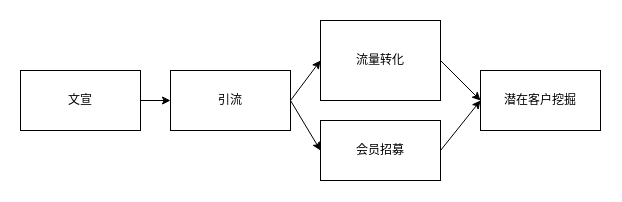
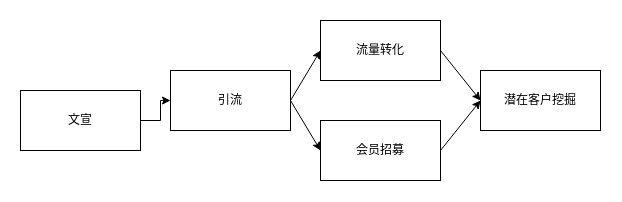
node "流量转化": size 120x80 -> 120x60
node "文宣": moved (81, 101) -> (81, 121)
